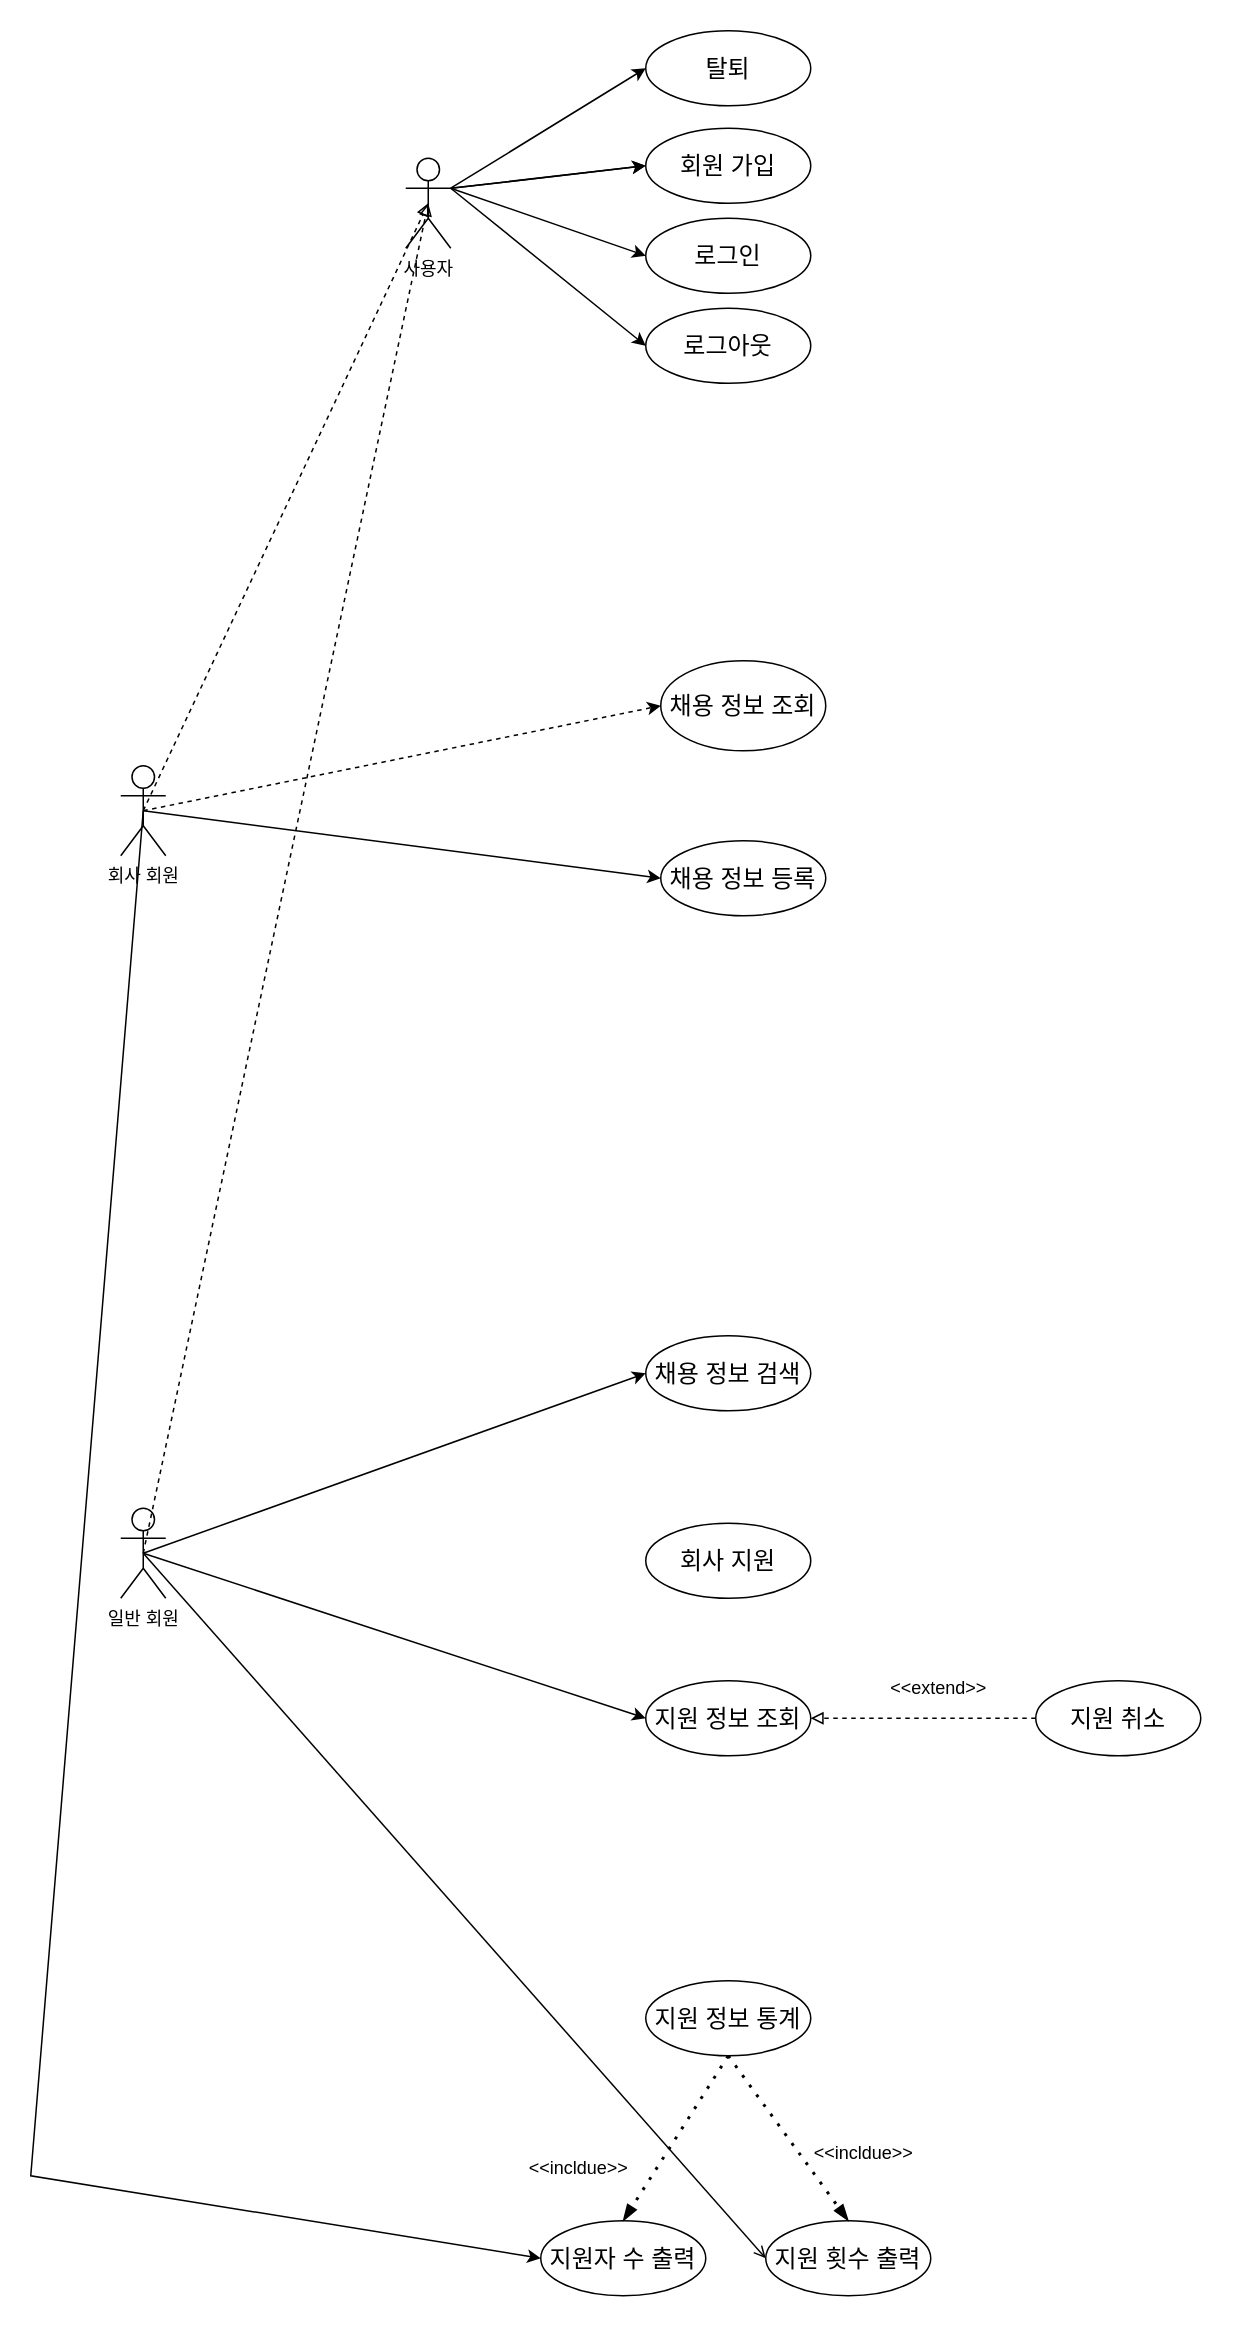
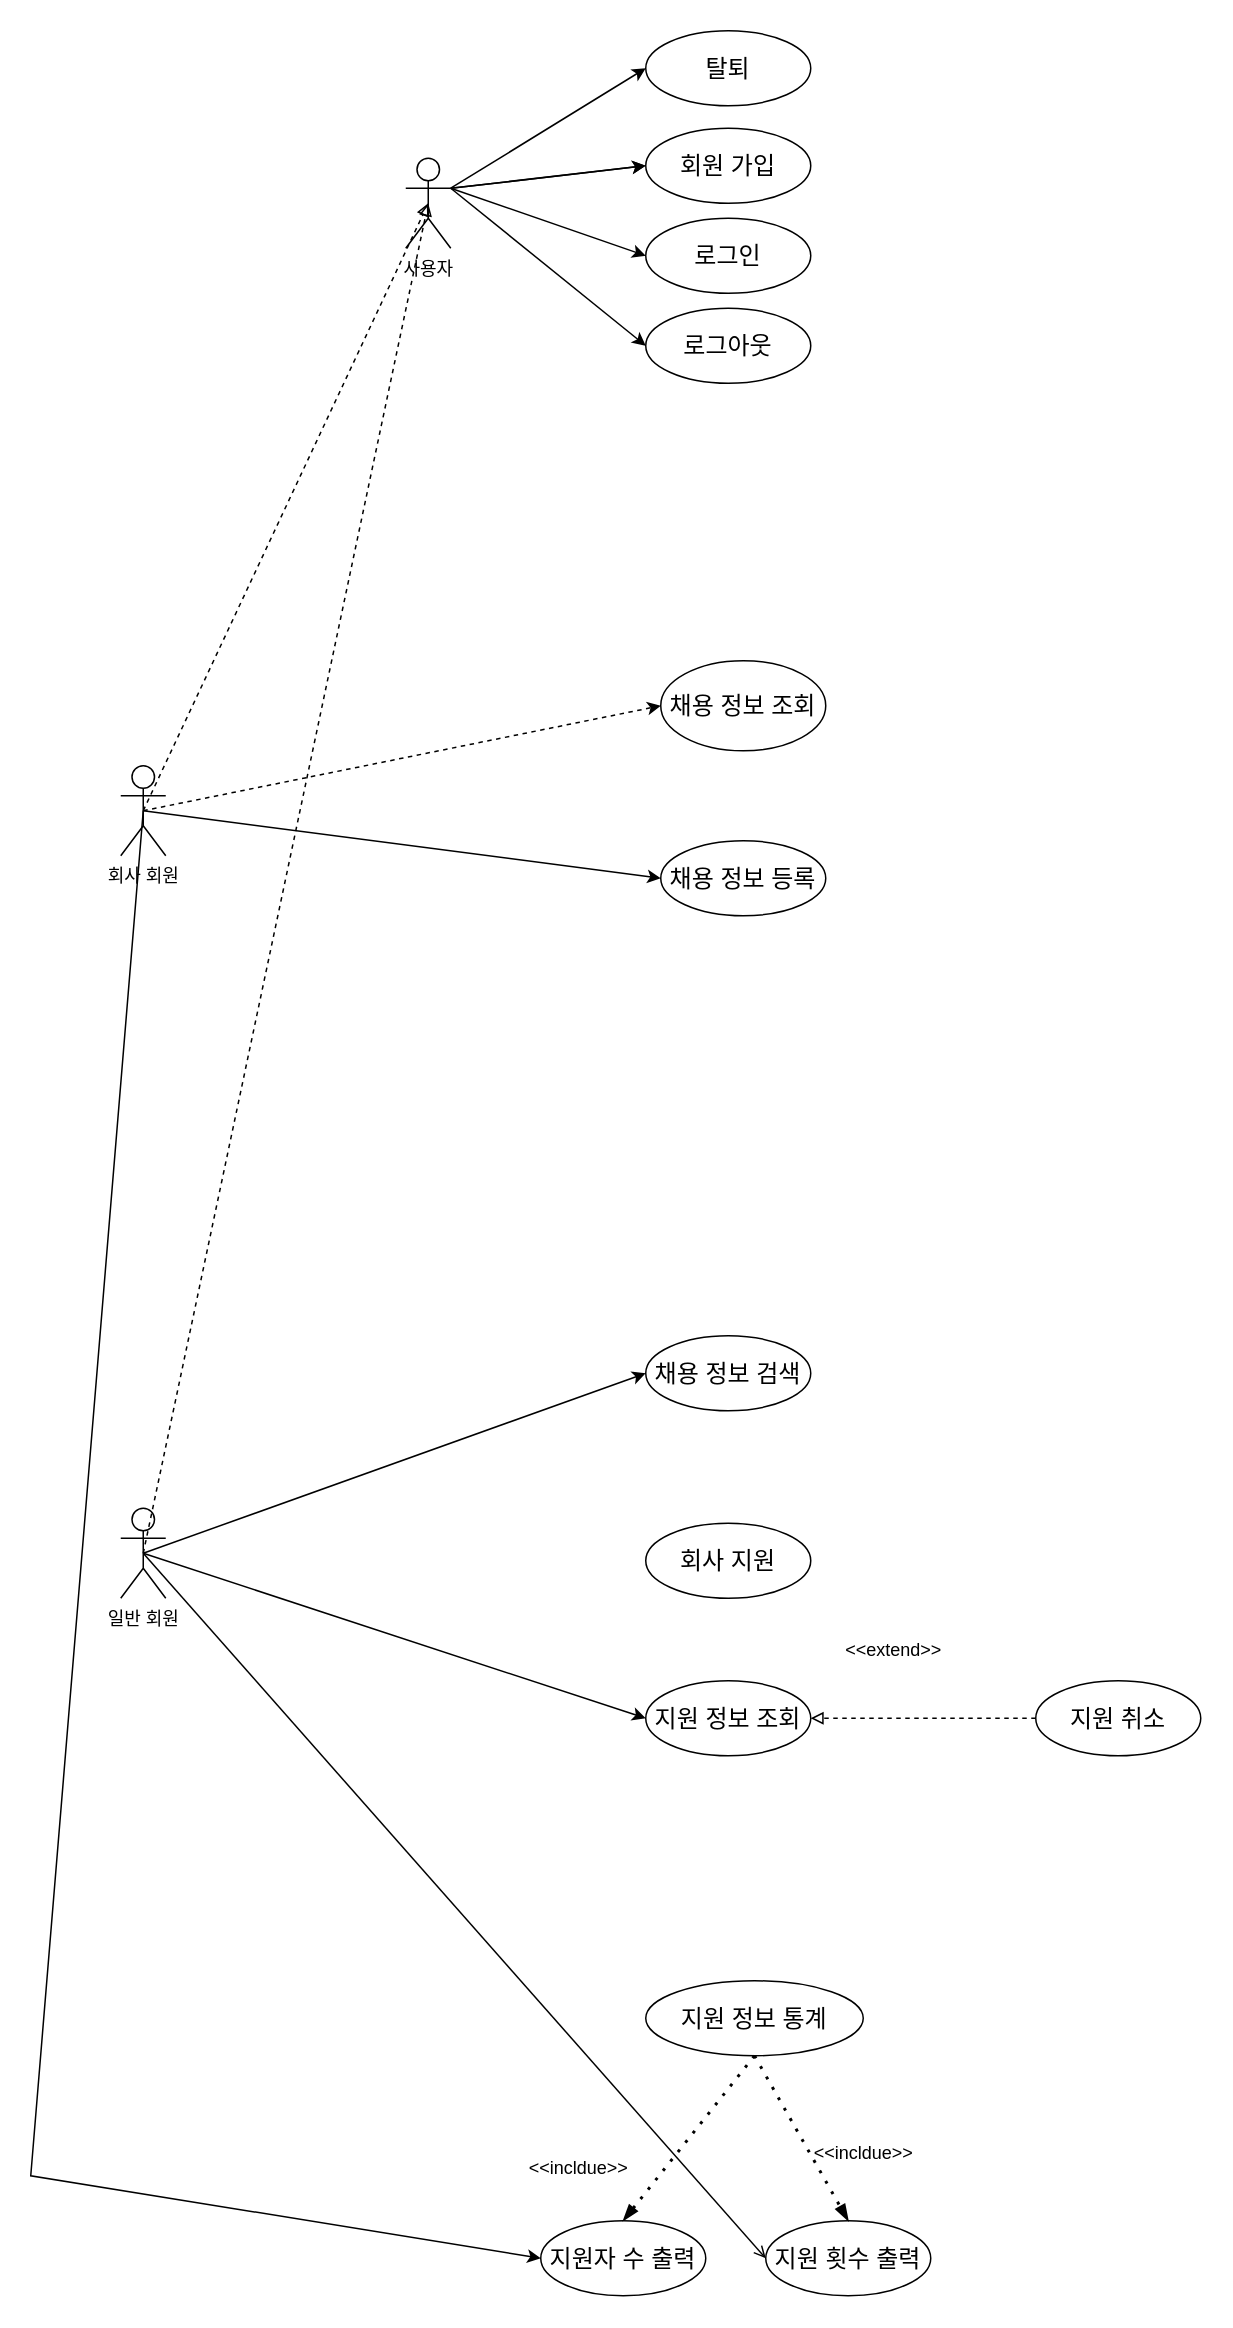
node "<<extend>>": moved (938, 1688) -> (893, 1651)
node "지원 정보 통계": size 165x75 -> 218x75
